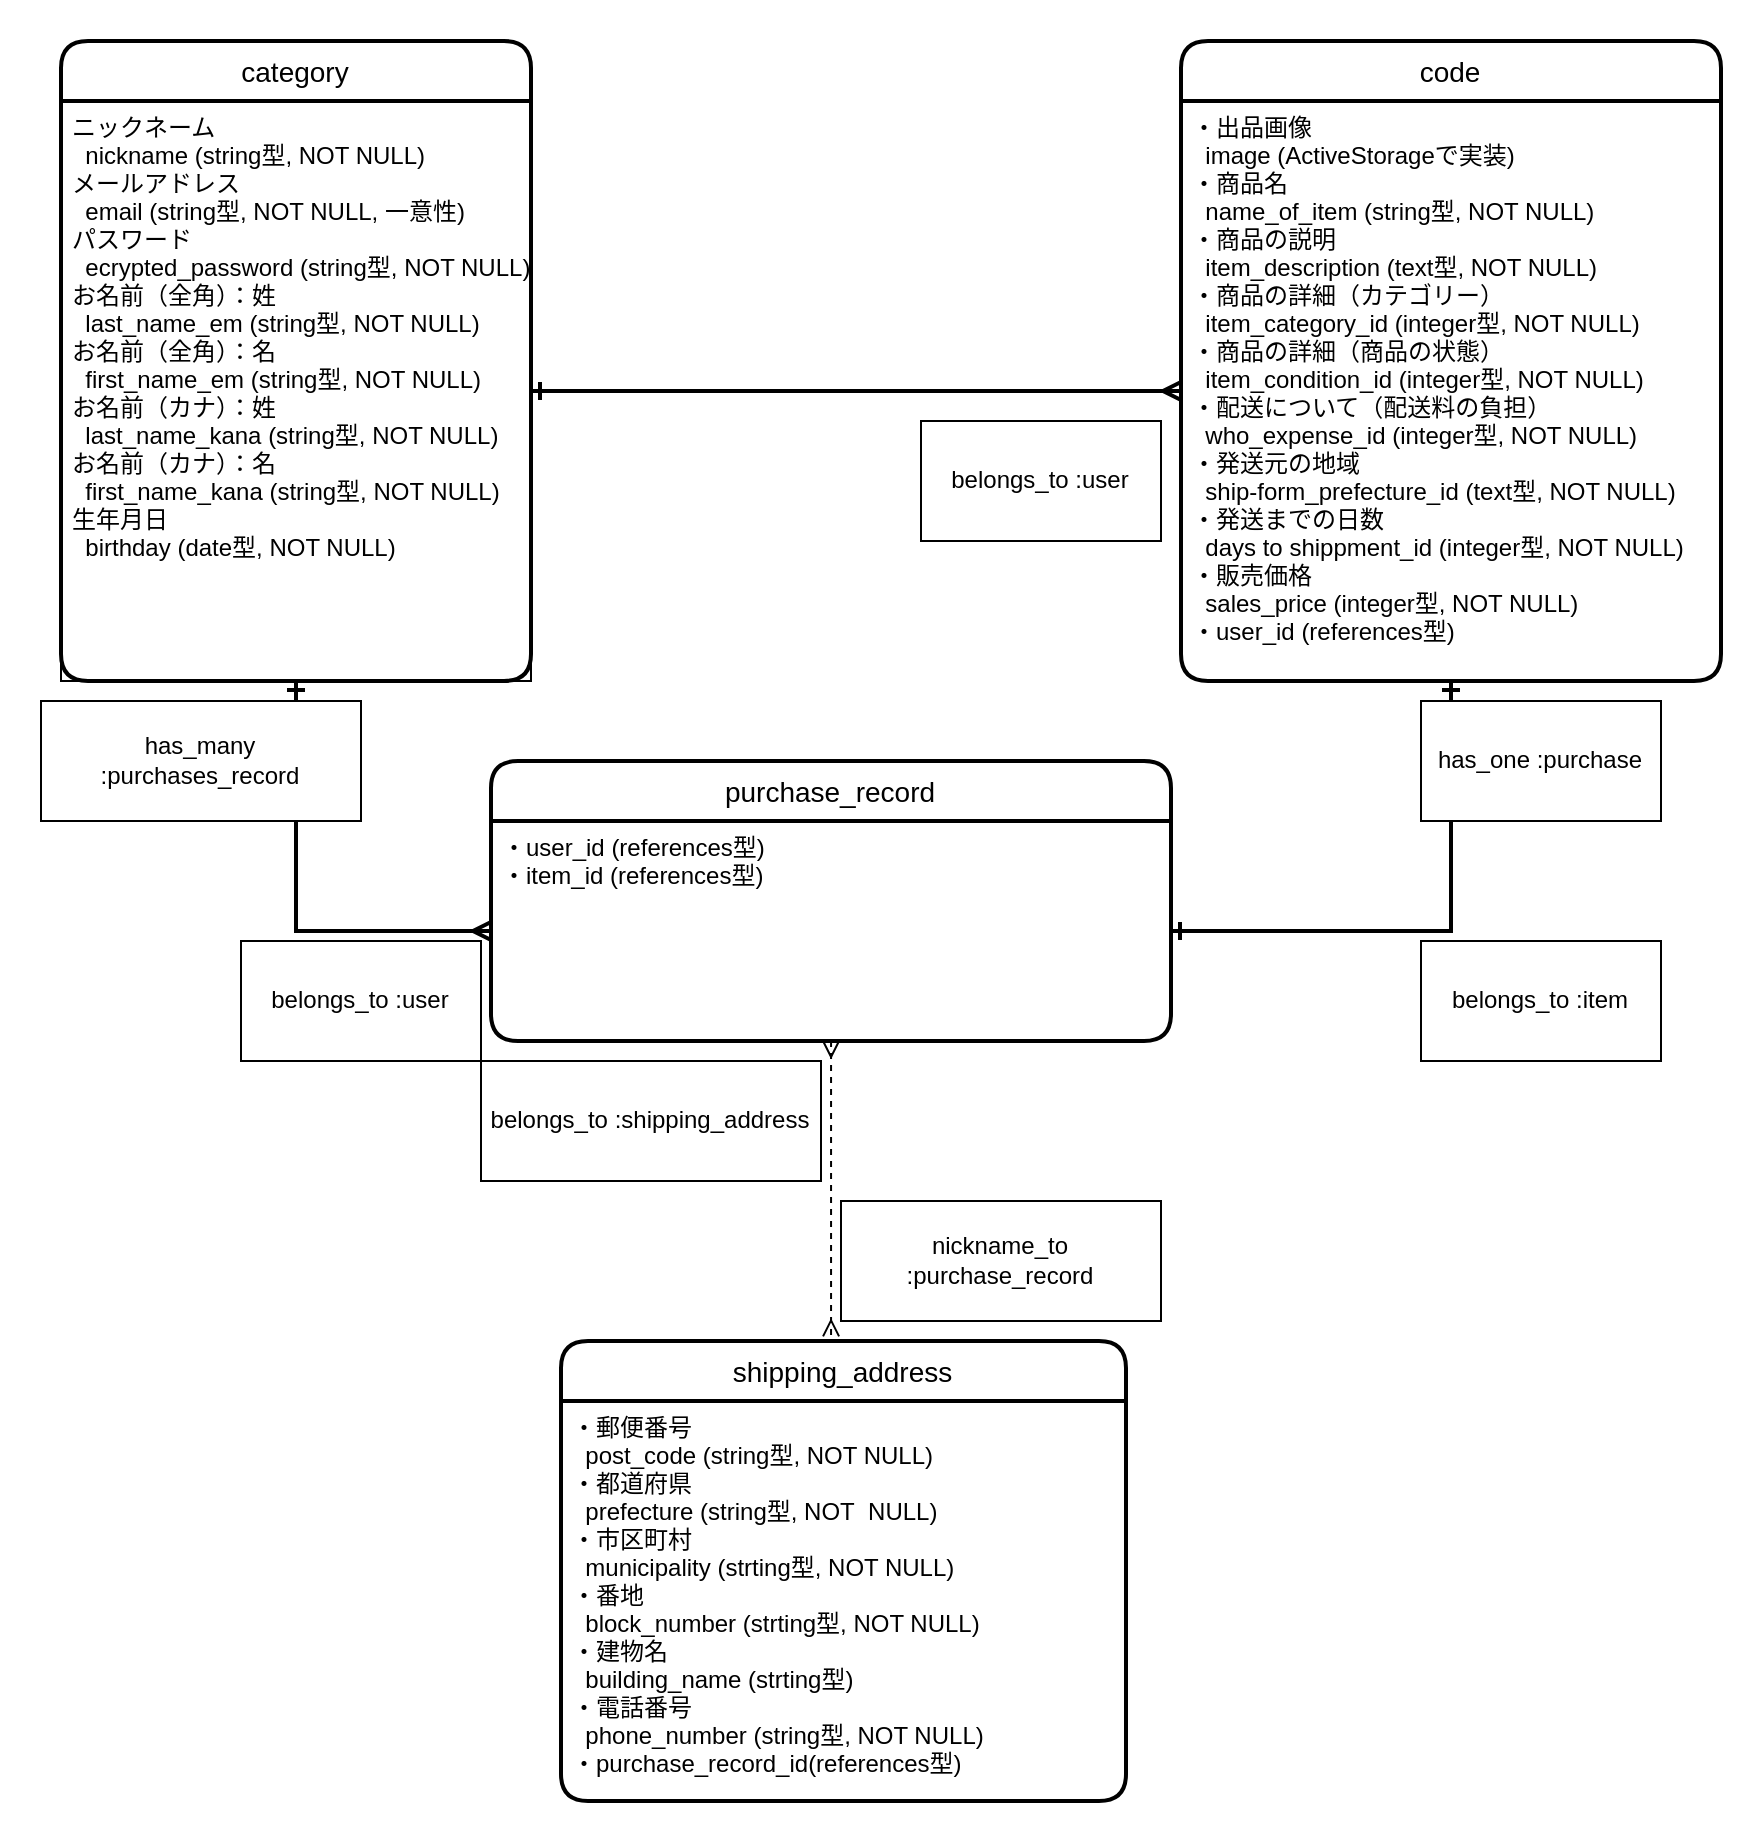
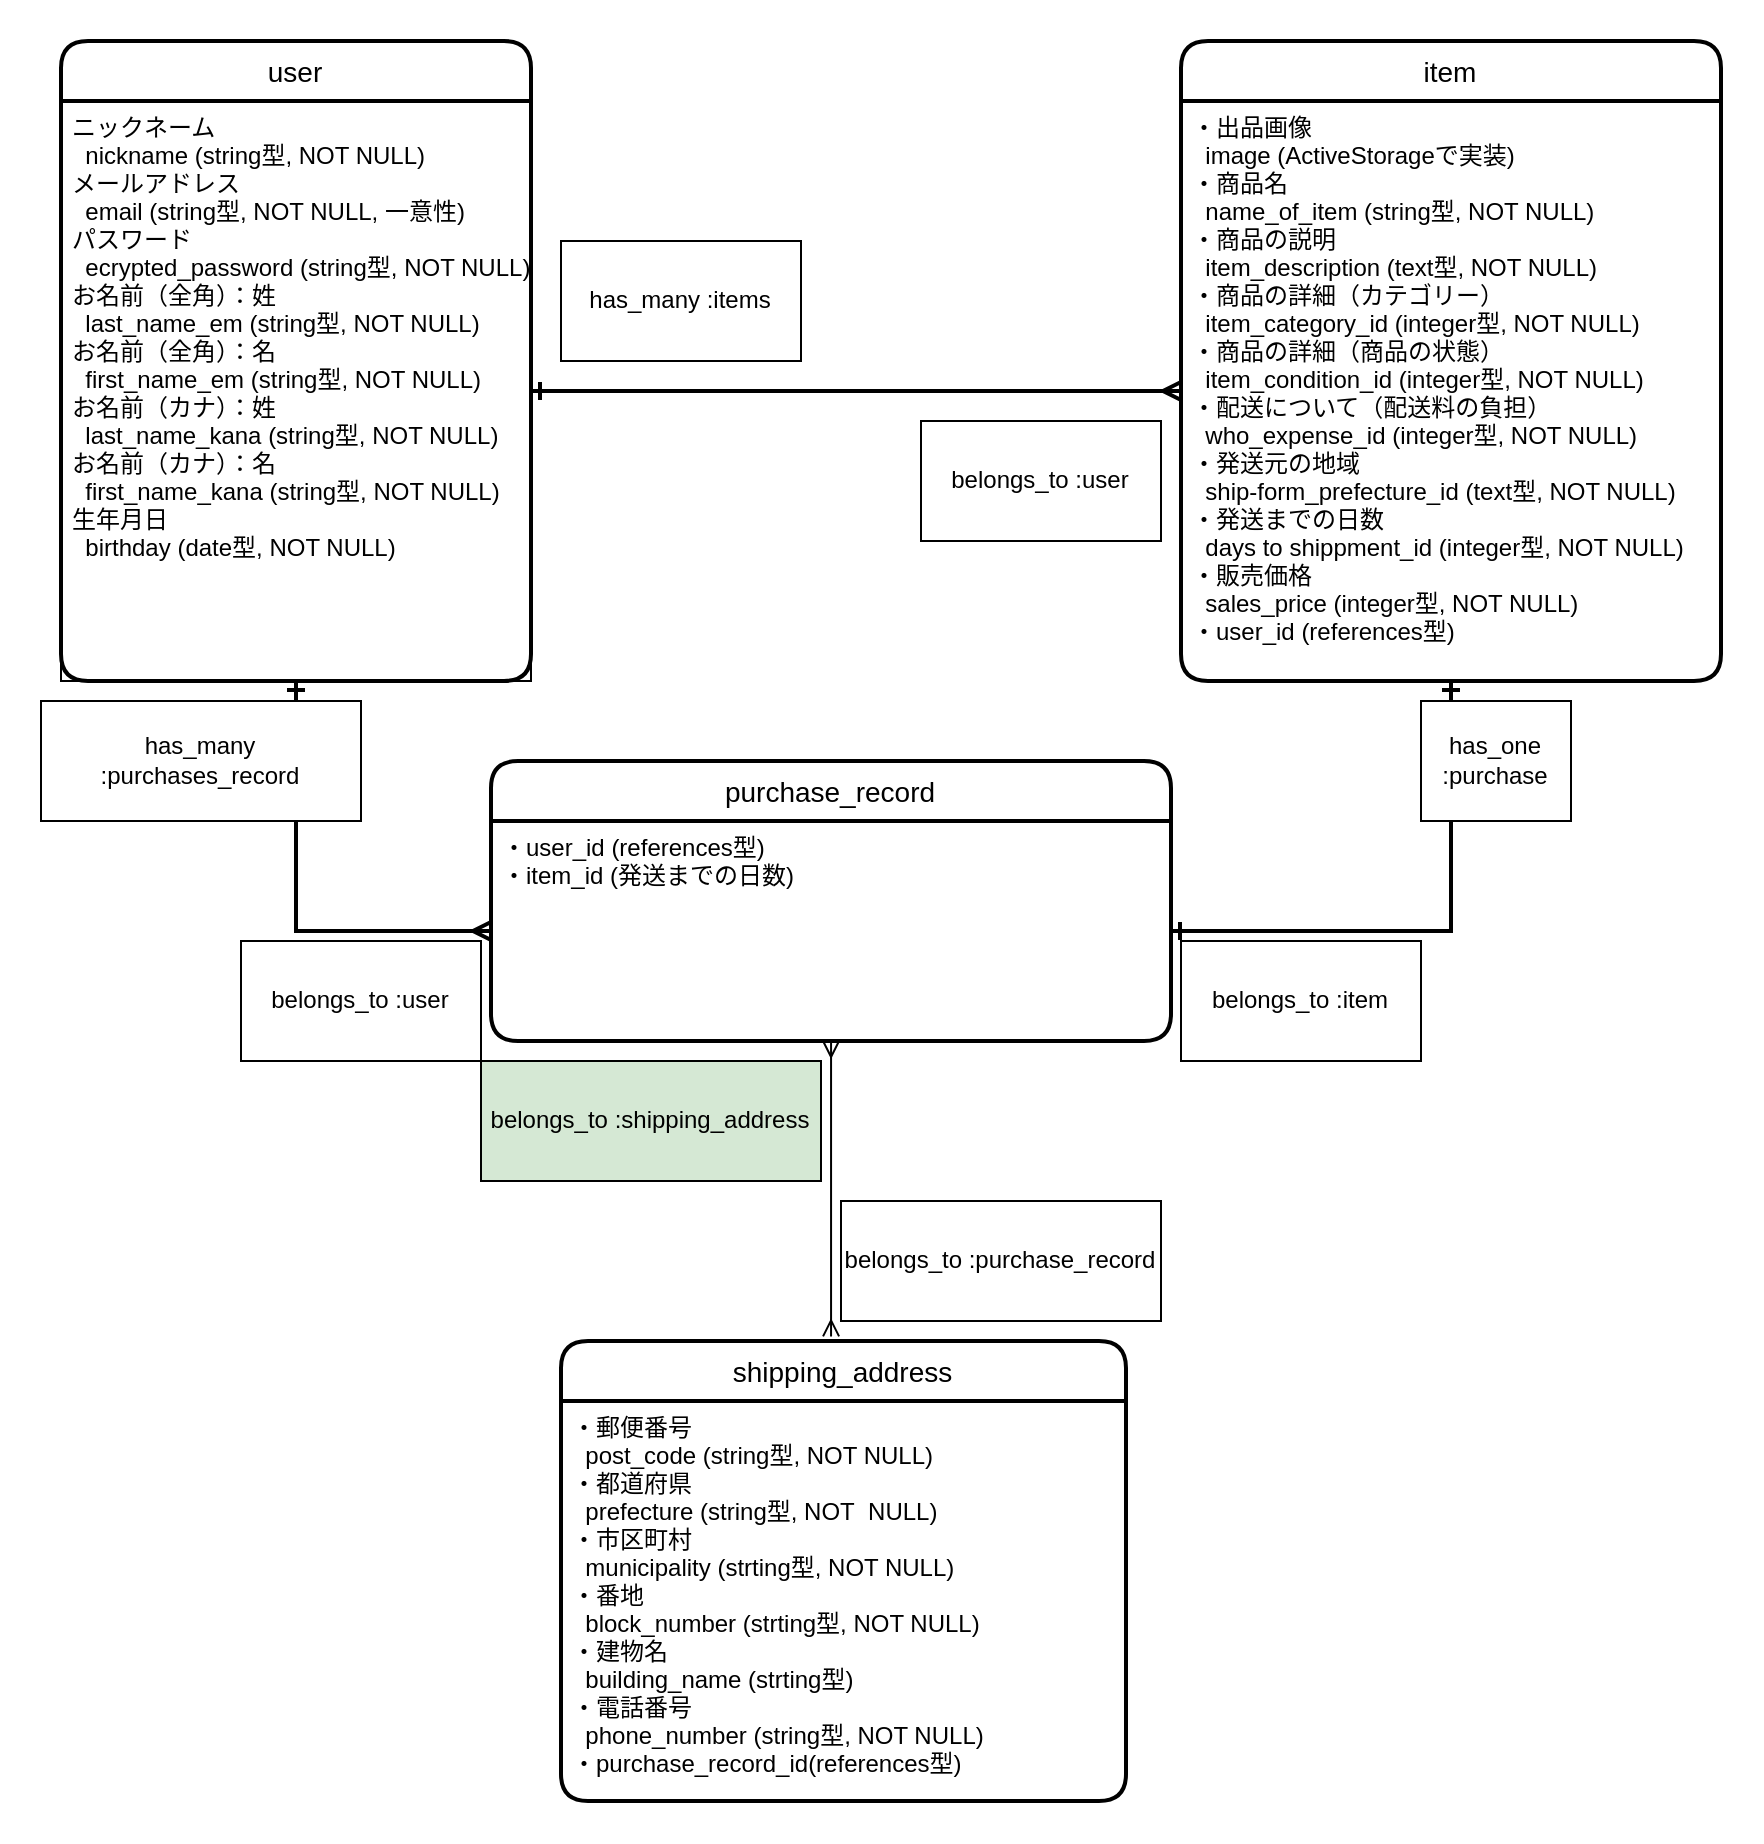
node "category": label "category" -> "user"
node "code": label "code" -> "item"
node "has_many :items": added
node "has_one :purchase": size 240x120 -> 150x120
node "・user_id (references型) ・item_id (references型)": label "・user_id (references型) ・item_id (references型)" -> "・user_id (references型) ・item_id (発送までの日数)"
node "belongs_to :item": moved (1541, 1001) -> (1301, 1001)
node "belongs_to :shipping_address": fillcolor #ffffff -> #d5e8d4
edge "purchase_record" -- "shipping_address": style dashed -> solid
node "nickname_to :purchase_record": label "nickname_to :purchase_record" -> "belongs_to :purchase_record"
